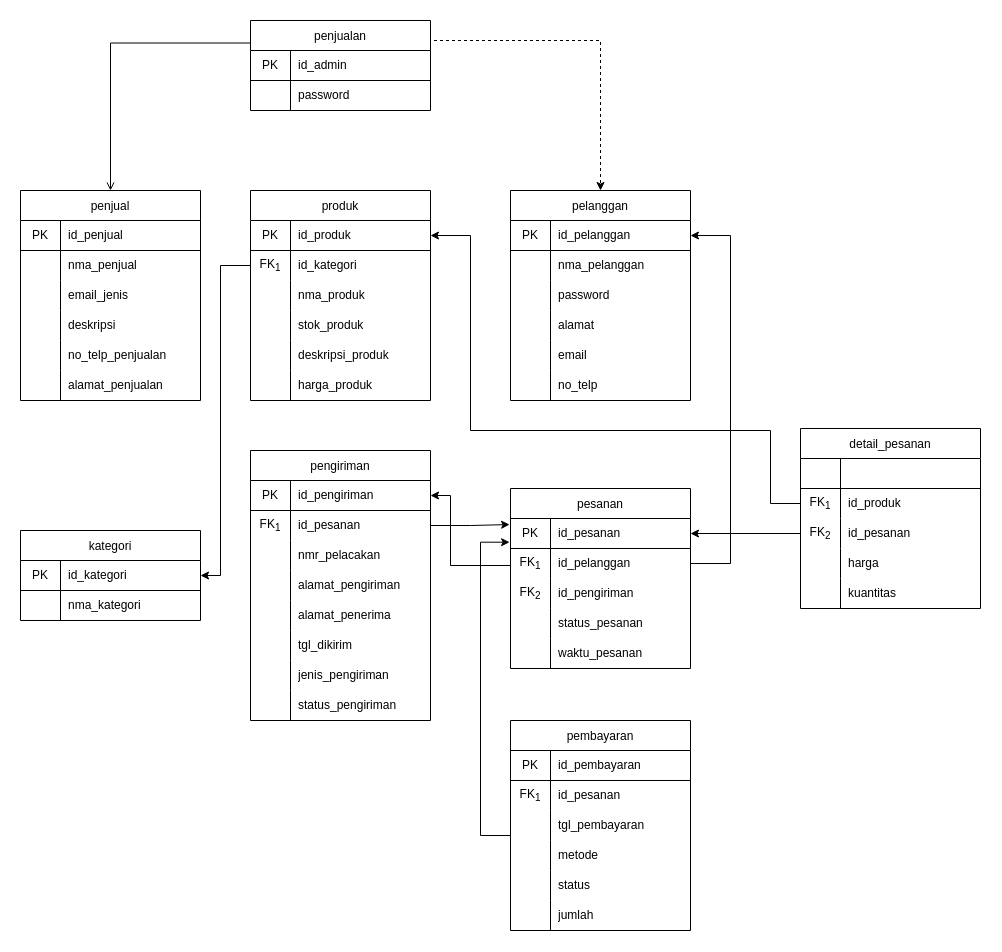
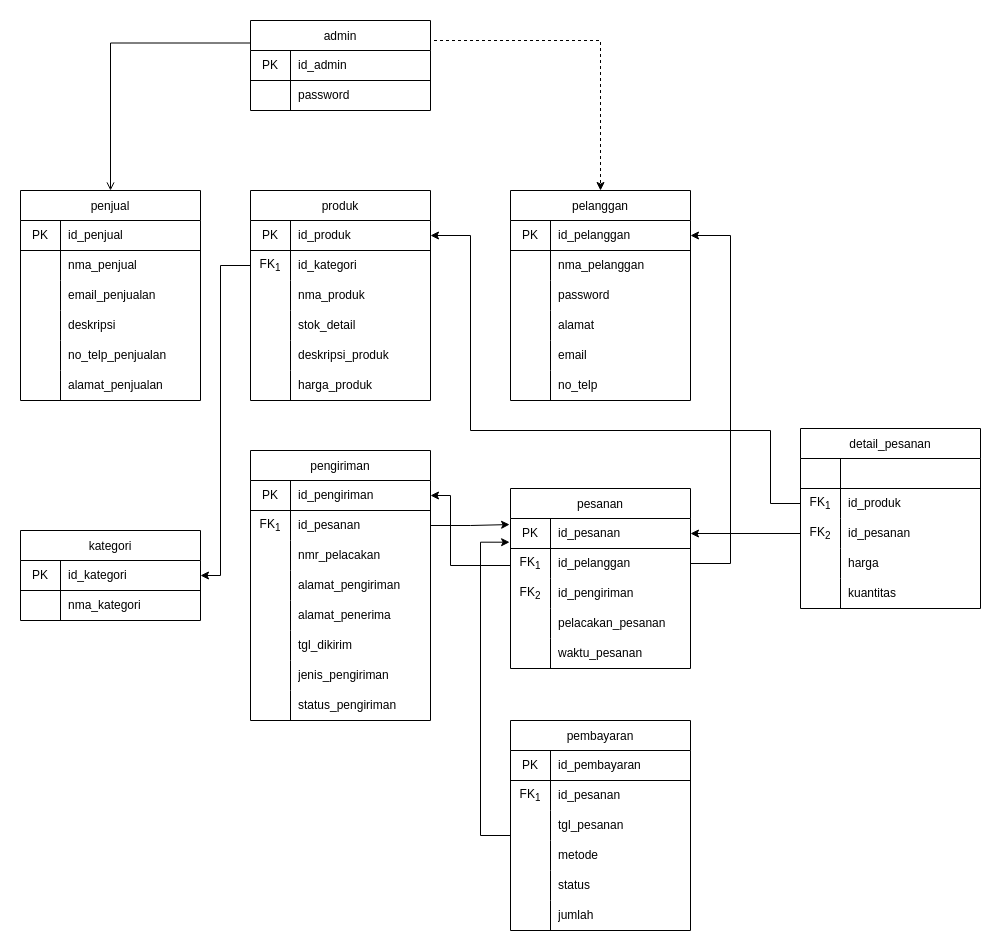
node "penjualan": label "penjualan" -> "admin"
node "email_jenis": label "email_jenis" -> "email_penjualan"
node "stok_produk": label "stok_produk" -> "stok_detail"
node "status_pesanan": label "status_pesanan" -> "pelacakan_pesanan"
node "tgl_pembayaran": label "tgl_pembayaran" -> "tgl_pesanan"
